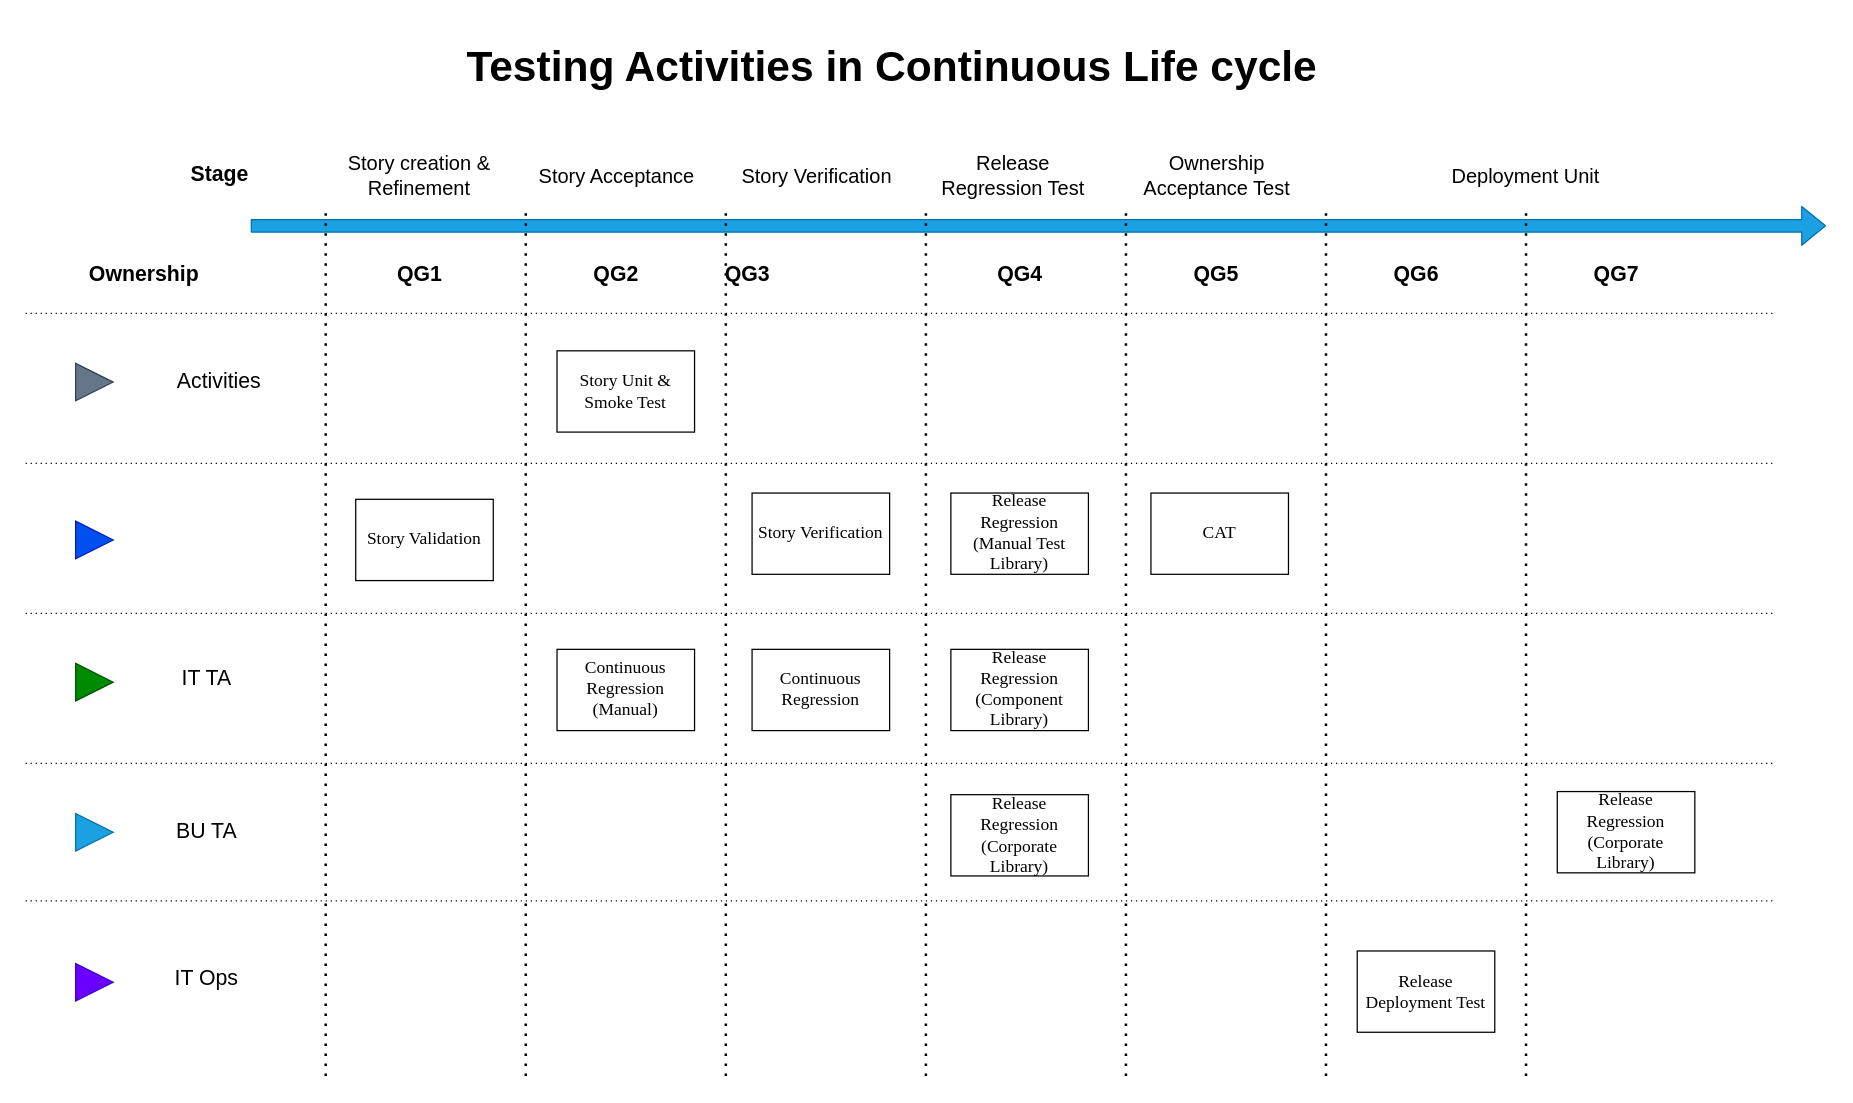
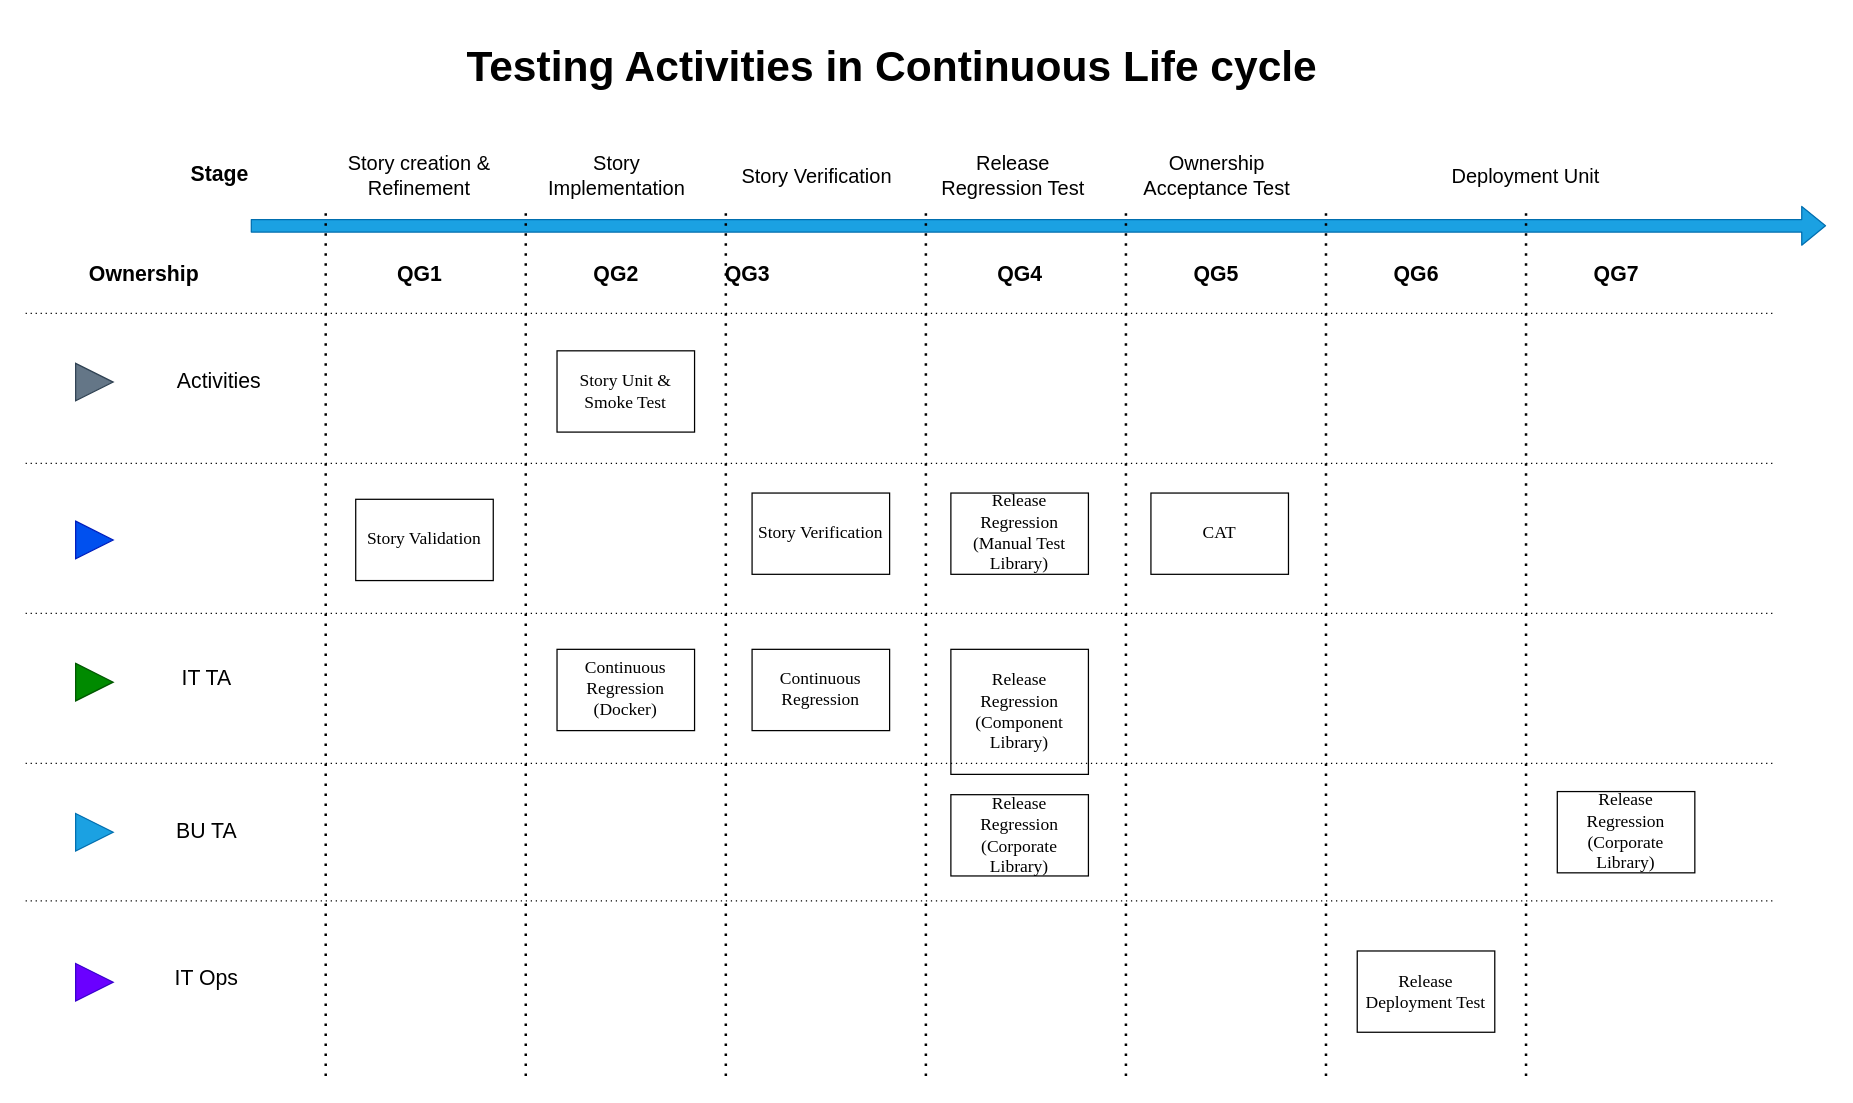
node "Story Acceptance": label "Story Acceptance" -> "Story Implementation"
node "Continuous Regression (Manual)": label "Continuous Regression (Manual)" -> "Continuous Regression (Docker)"
node "Release Regression (Component Library)": size 138x81 -> 138x125
